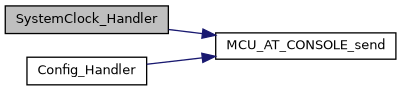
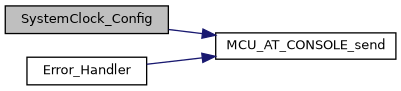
node "SystemClock_Handler": label "SystemClock_Handler" -> "SystemClock_Config"
node "Config_Handler": label "Config_Handler" -> "Error_Handler"
